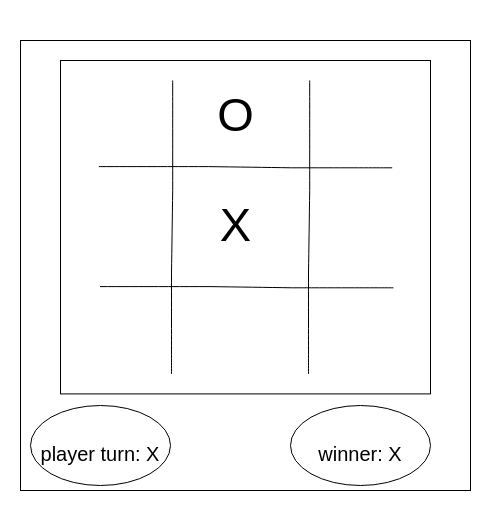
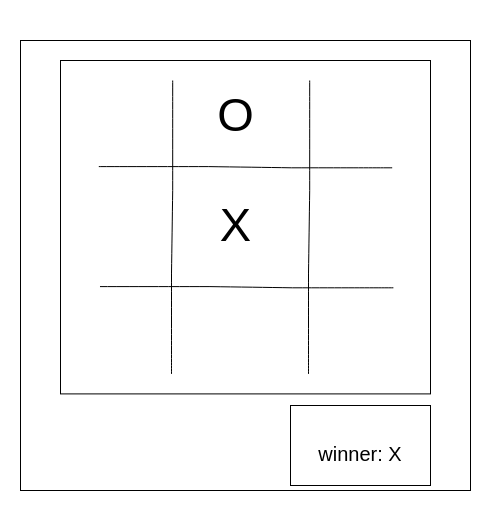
node "player turn: X": removed
node "winner: X": shape ellipse -> rectangle
